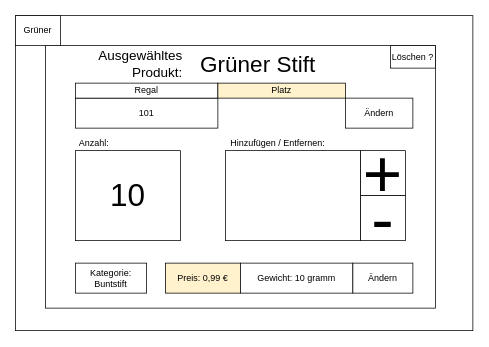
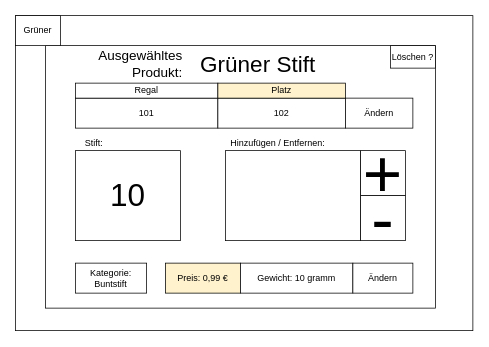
node "102": added
node "Anzahl:": label "Anzahl:" -> "Stift:"
